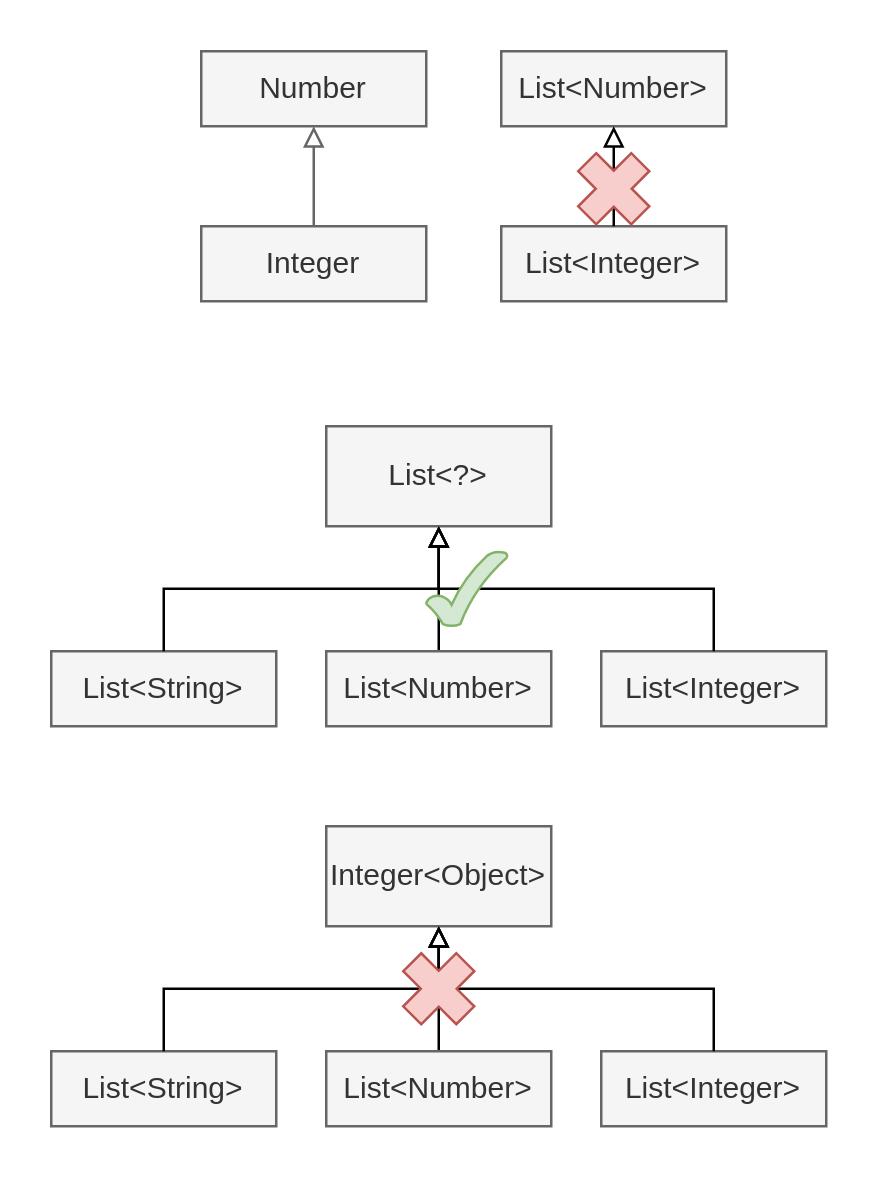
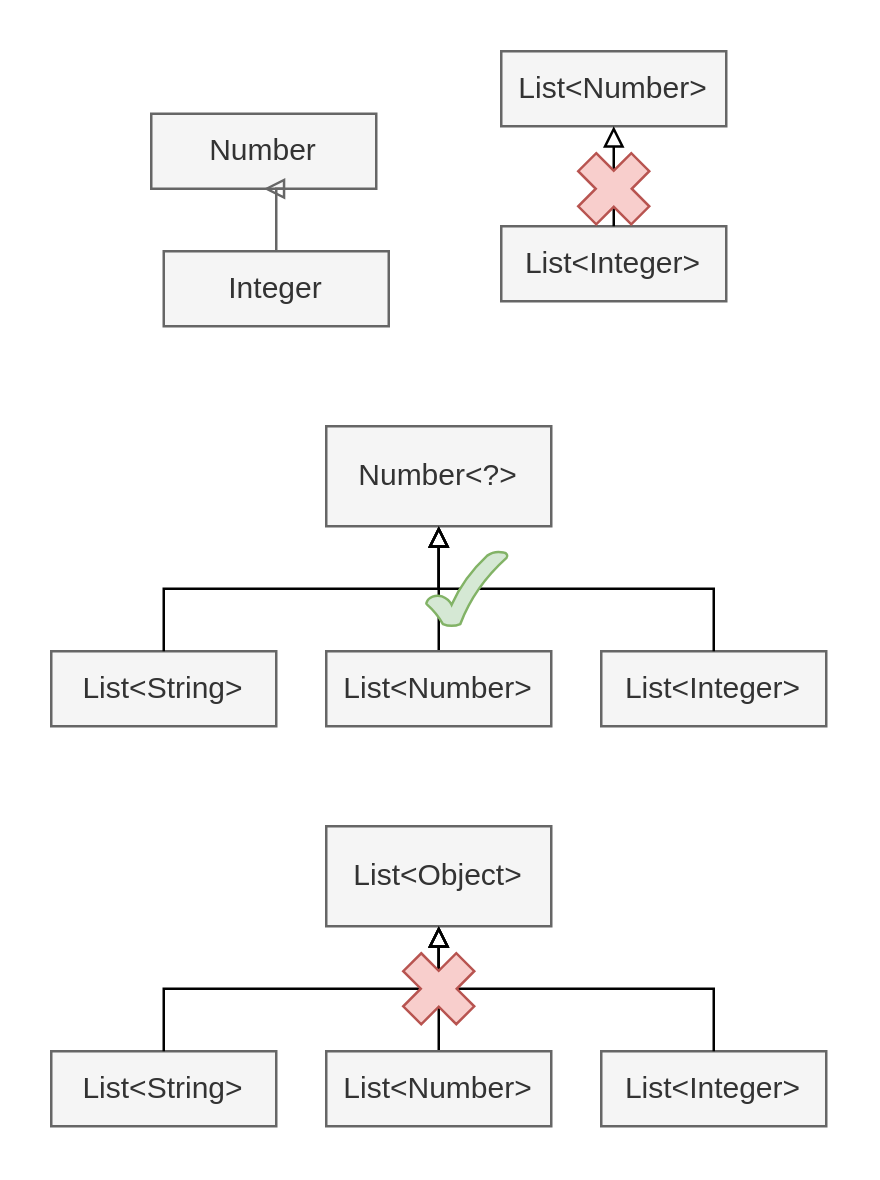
node "Number": moved (314, 89) -> (264, 151)
node "Integer": moved (314, 264) -> (276, 289)
node "List<?>": label "List<?>" -> "Number<?>"
node "Integer<Object>": label "Integer<Object>" -> "List<Object>"
